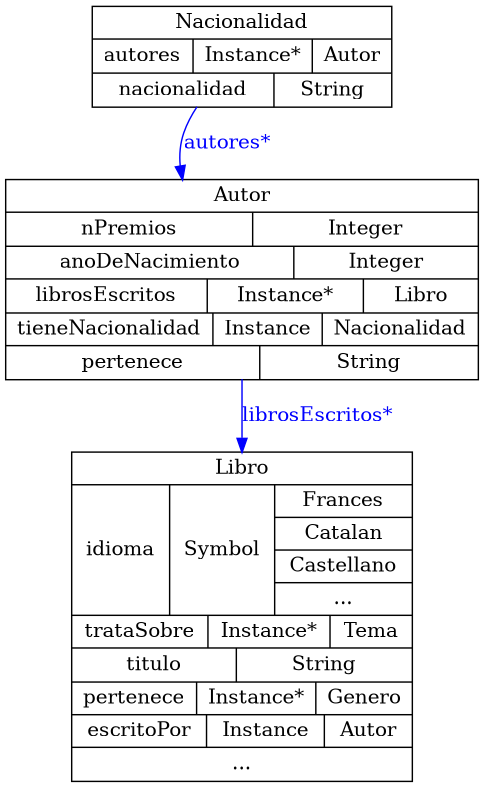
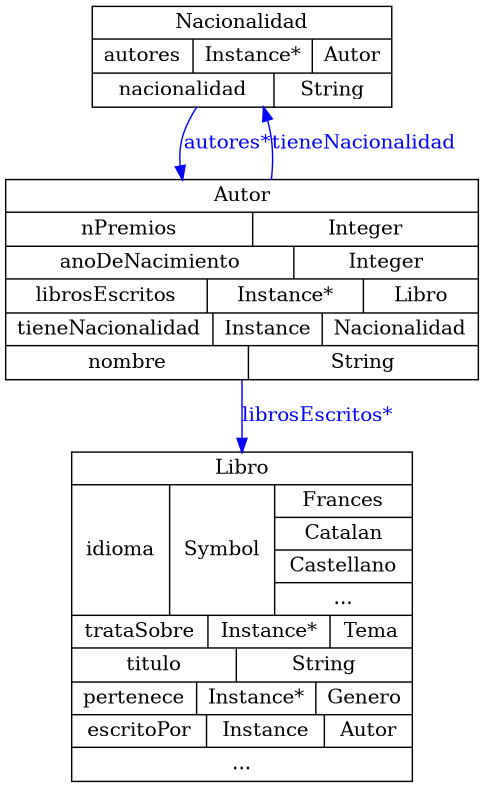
edge "Autor" -> "Nacionalidad": added, label "tieneNacionalidad"
node "Autor": text "pertenece" -> "nombre"
